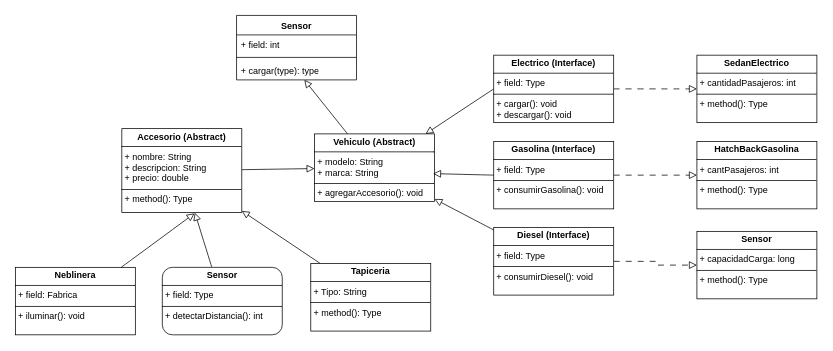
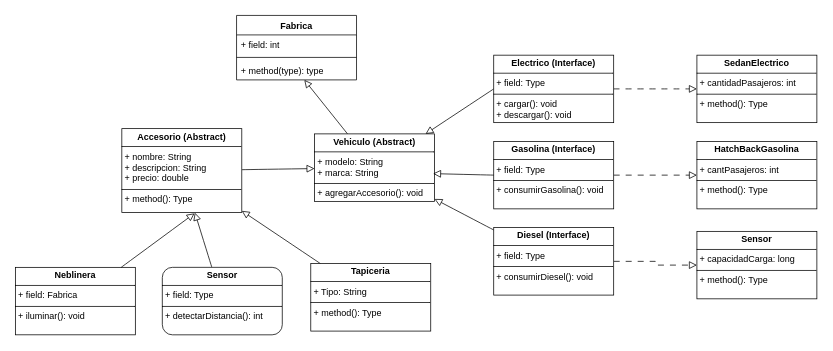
node "Sensor": label "Sensor" -> "Fabrica"
node "+ cargar(type): type": label "+ cargar(type): type" -> "+ method(type): type"
